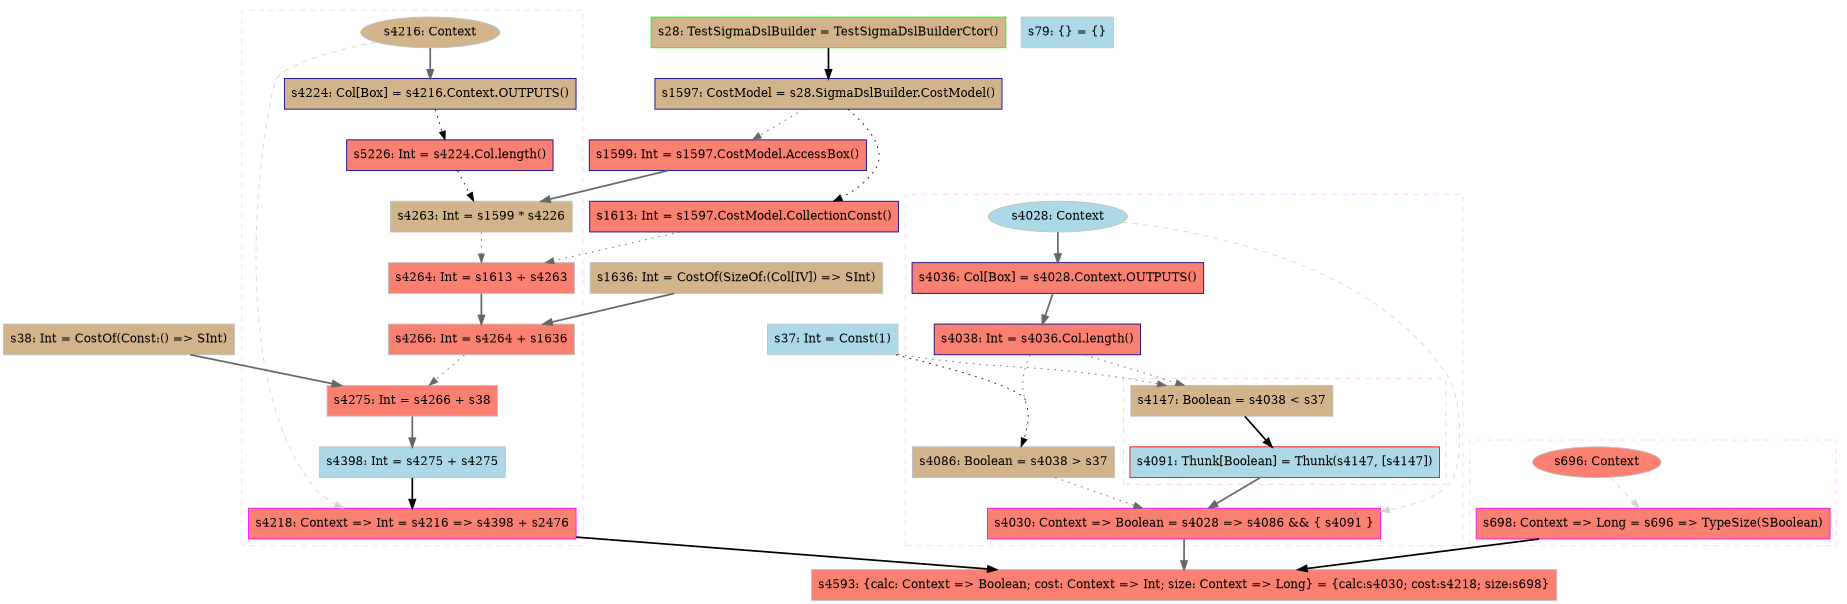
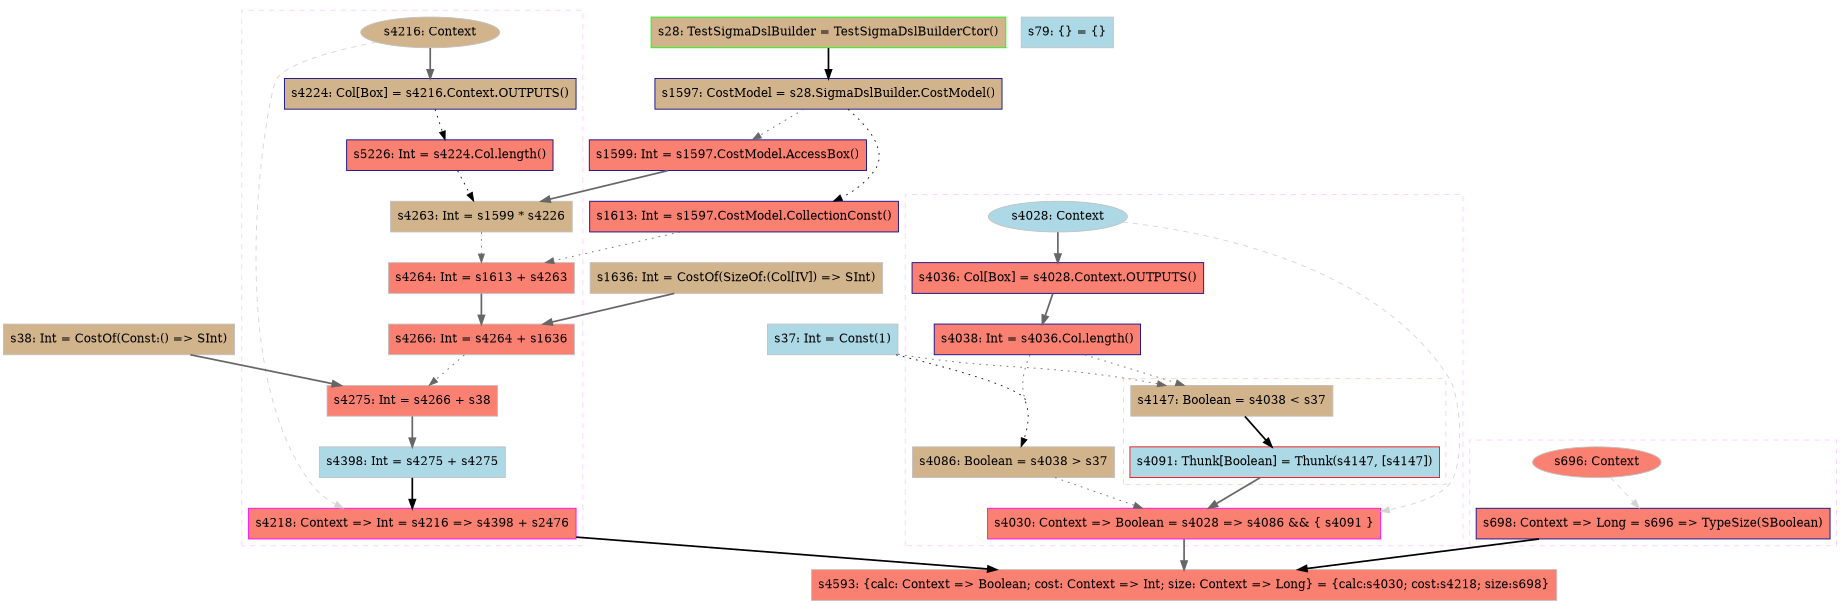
node "s698: Context => Long = s696 => TypeSize(SBoolean)": color magenta -> darkblue
